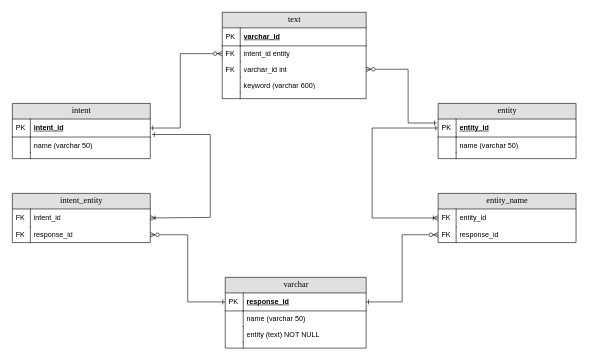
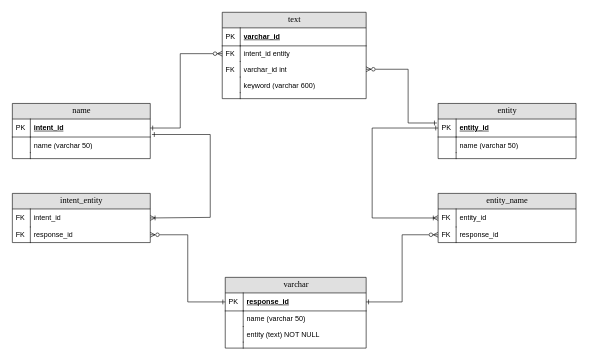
node "intent": label "intent" -> "name"
